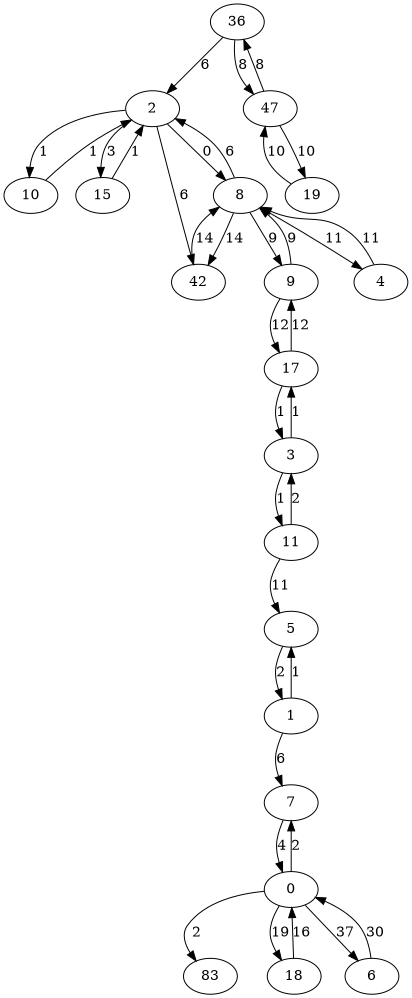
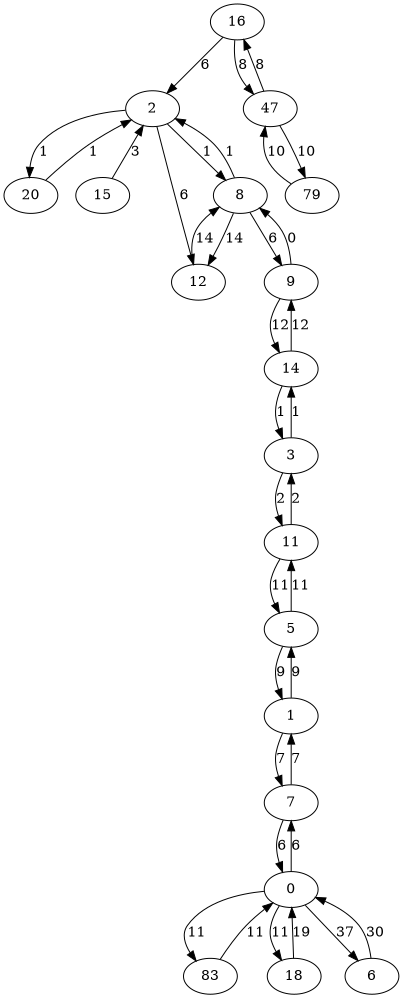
node "36": label "36" -> "16"
edge "2" -> "15": removed, label "3"
edge "15" -> "2": label "1" -> "3"
edge "2" -> "8": label "0" -> "1"
edge "8" -> "2": label "6" -> "1"
node "10": label "10" -> "20"
node "19": label "19" -> "79"
edge "8" -> "9": label "9" -> "6"
edge "9" -> "8": label "9" -> "0"
node "42": label "42" -> "12"
node "4": removed
node "17": label "17" -> "14"
edge "3" -> "11": label "1" -> "2"
edge "5" -> "11": added, label "11"
edge "5" -> "1": label "2" -> "9"
edge "1" -> "5": label "1" -> "9"
edge "1" -> "7": label "6" -> "7"
edge "7" -> "1": added, label "7"
edge "7" -> "0": label "4" -> "6"
edge "0" -> "7": label "2" -> "6"
edge "83" -> "0": added, label "11"
edge "0" -> "83": label "2" -> "11"
edge "0" -> "18": label "19" -> "11"
edge "18" -> "0": label "16" -> "19"
